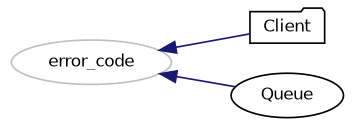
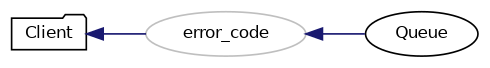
edge "Client" -> "error_code": reversed
